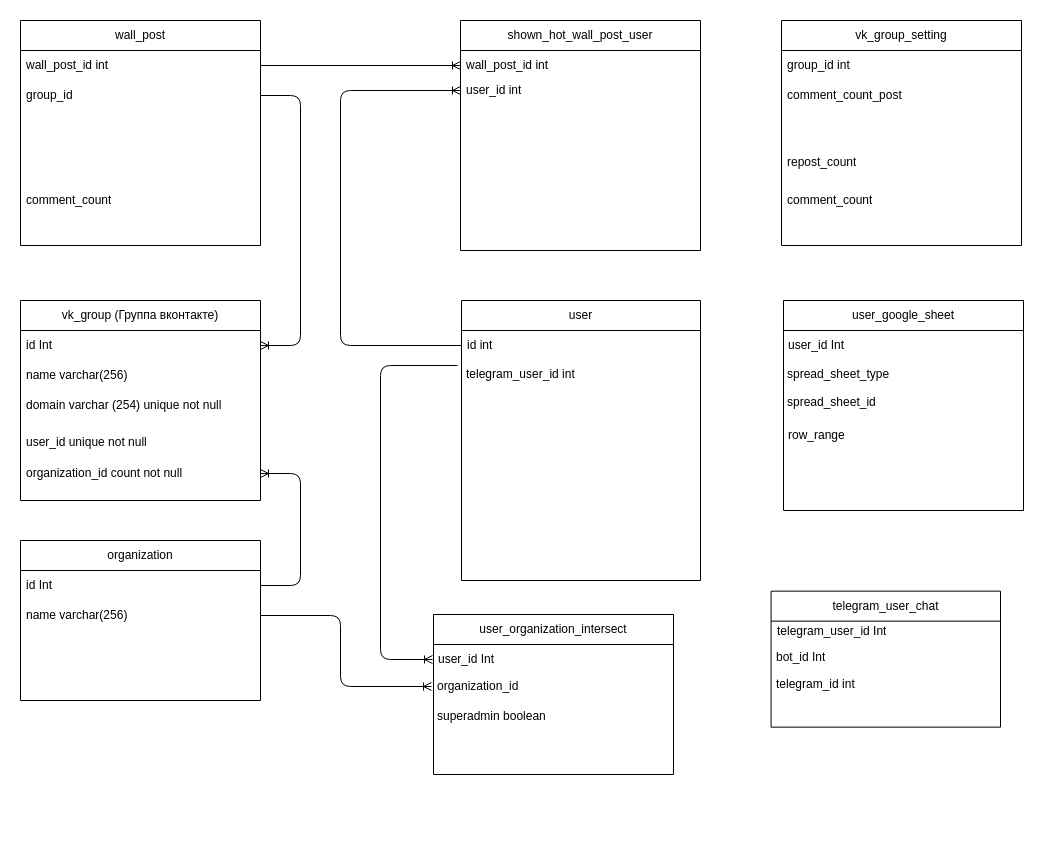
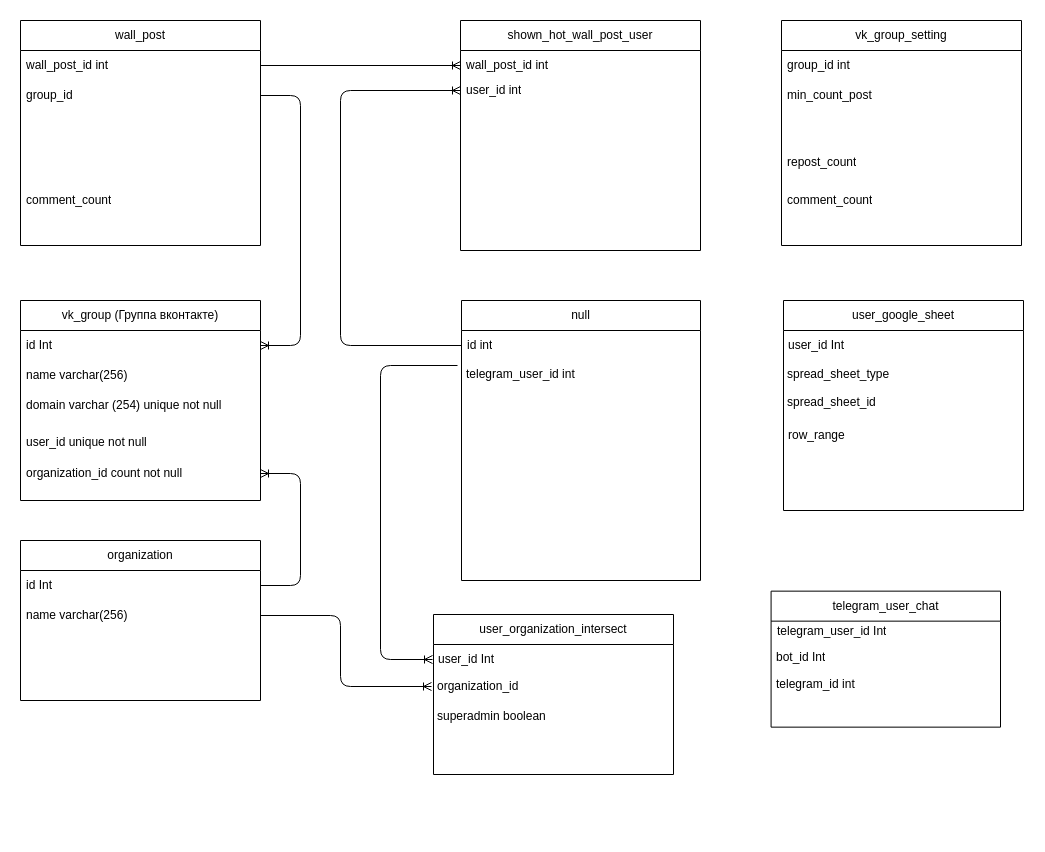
node "comment_count_post": label "comment_count_post" -> "min_count_post"
node "user": label "user" -> "null"
